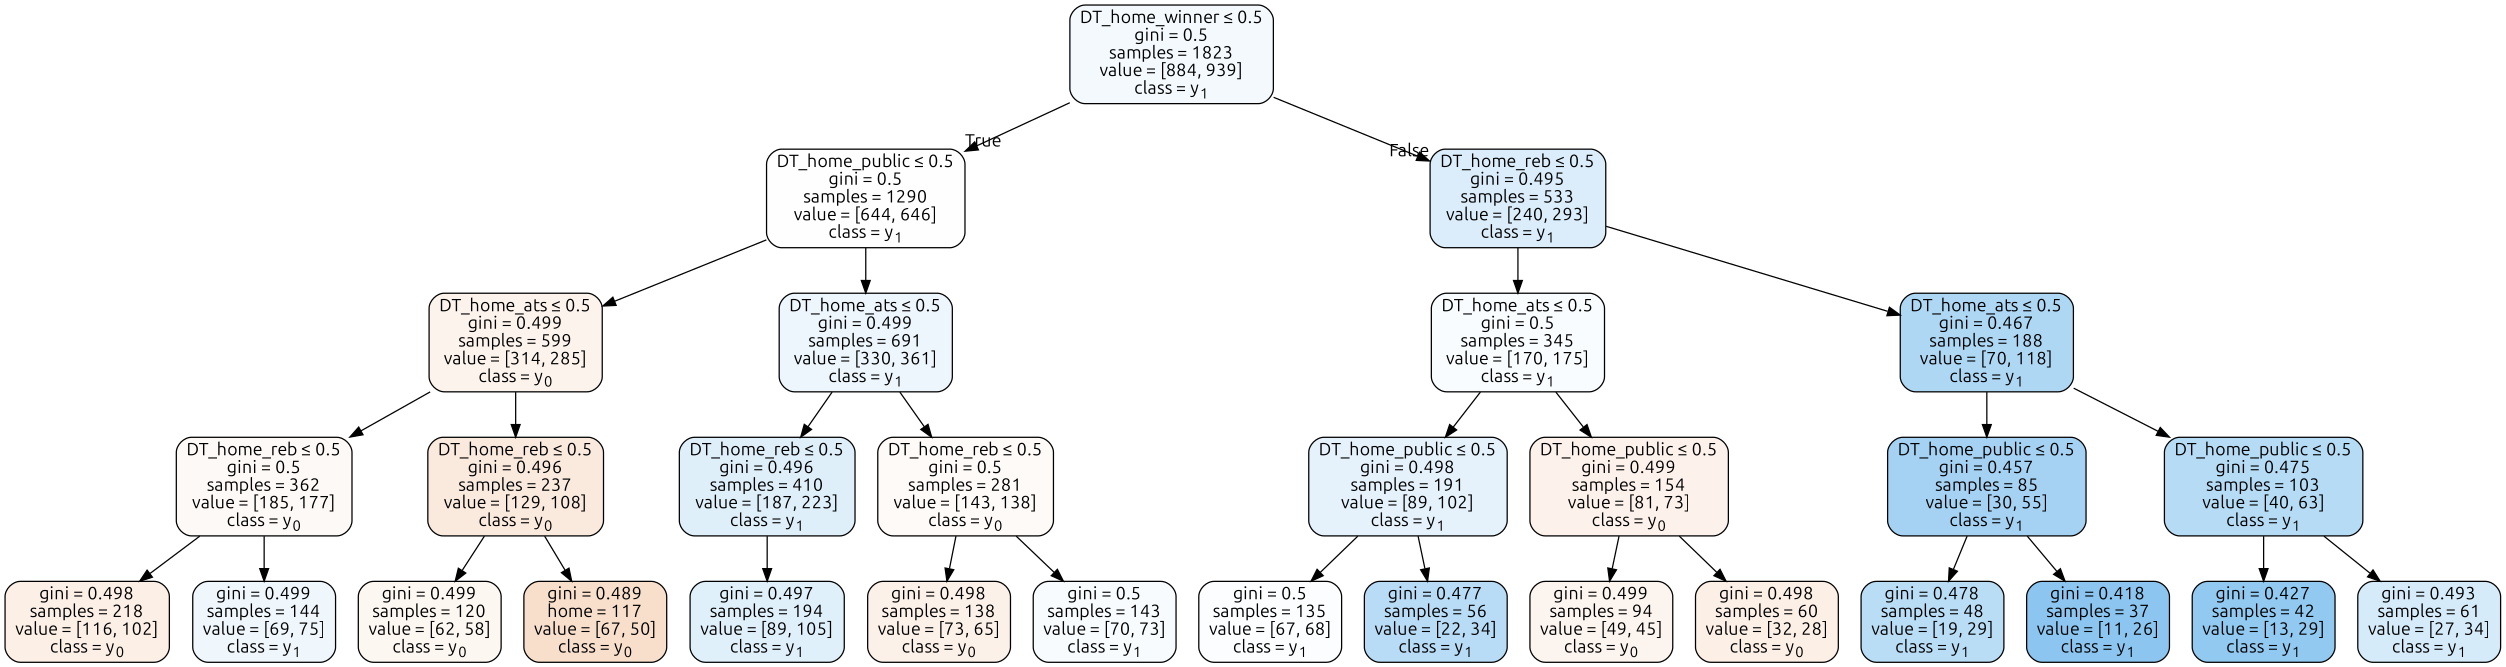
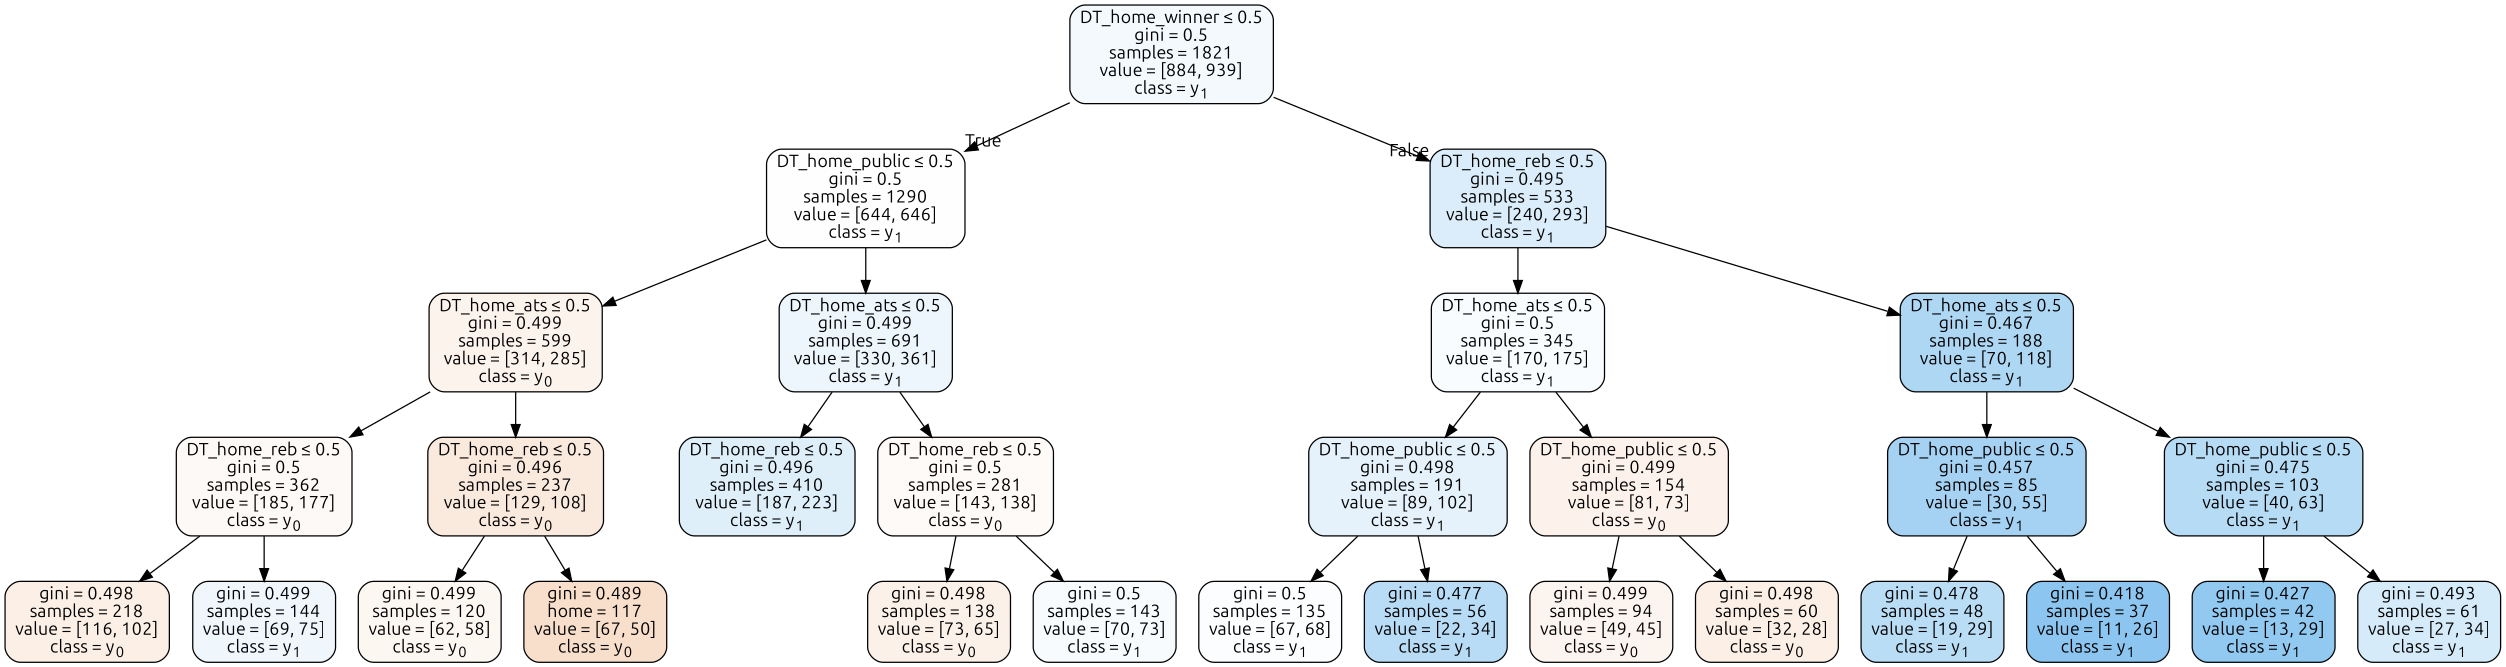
node "DT_home_winner ≤ 0.5": text "samples = 1823" -> "samples = 1821"
node "gini = 0.497": removed
